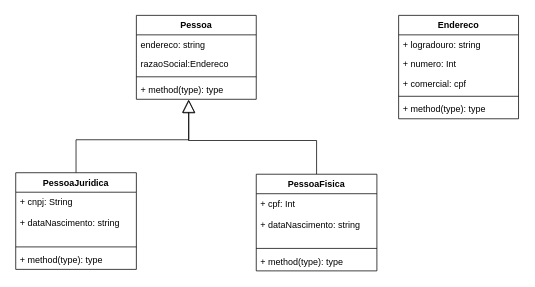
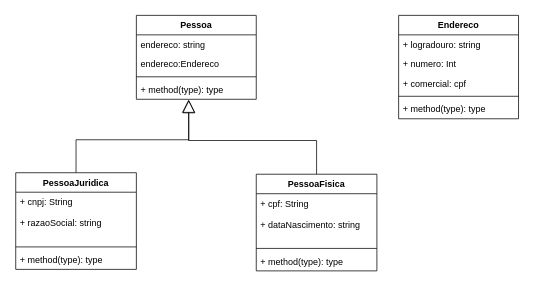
node "razaoSocial:Endereco": label "razaoSocial:Endereco" -> "endereco:Endereco"
node "+ cnpj: String + dataNascimento: string": label "+ cnpj: String + dataNascimento: string" -> "+ cnpj: String + razaoSocial: string"
node "+ cpf: Int + dataNascimento: string": label "+ cpf: Int + dataNascimento: string" -> "+ cpf: String + dataNascimento: string"
